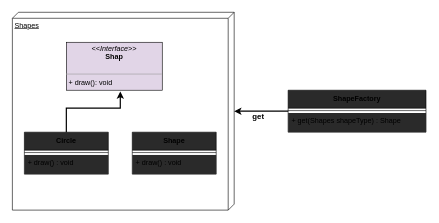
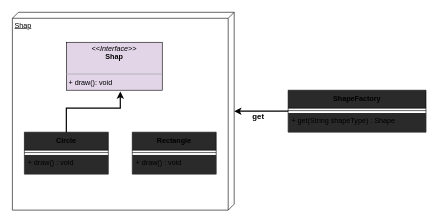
node "Shapes": label "Shapes" -> "Shap"
node "+ get(Shapes shapeType) : Shape": label "+ get(Shapes shapeType) : Shape" -> "+ get(String shapeType) : Shape"
node "Shape": label "Shape" -> "Rectangle"
